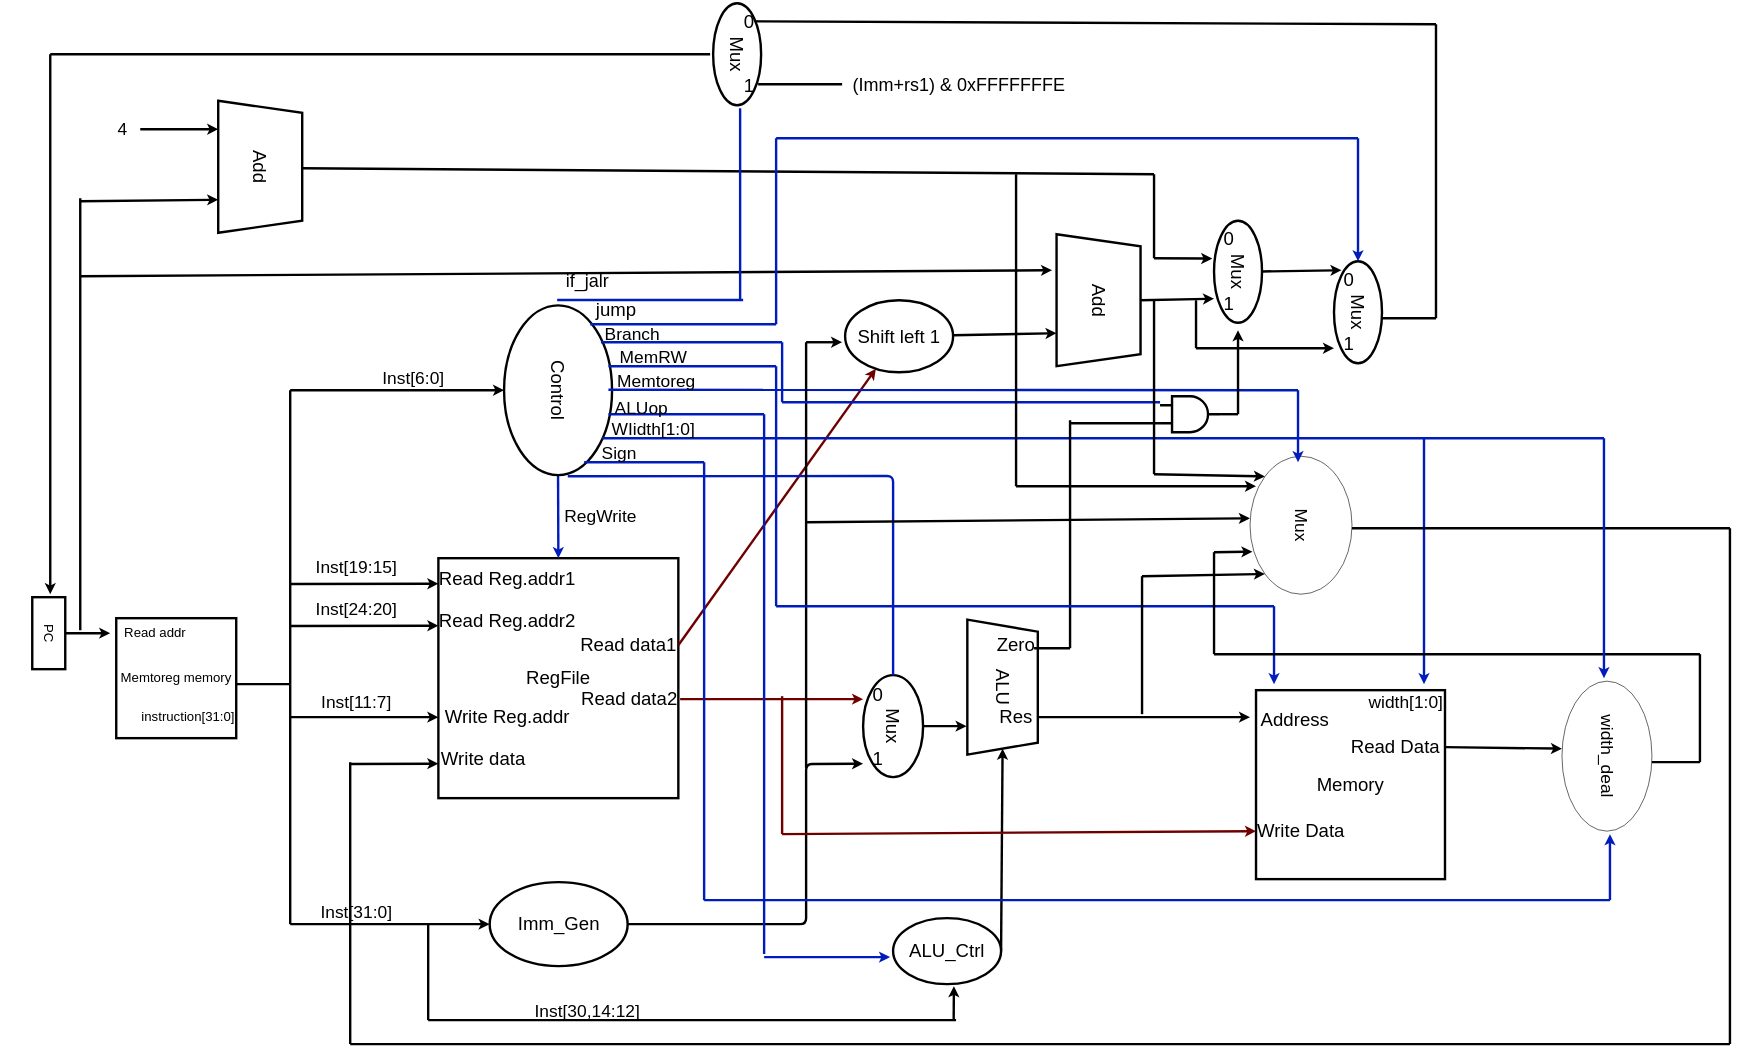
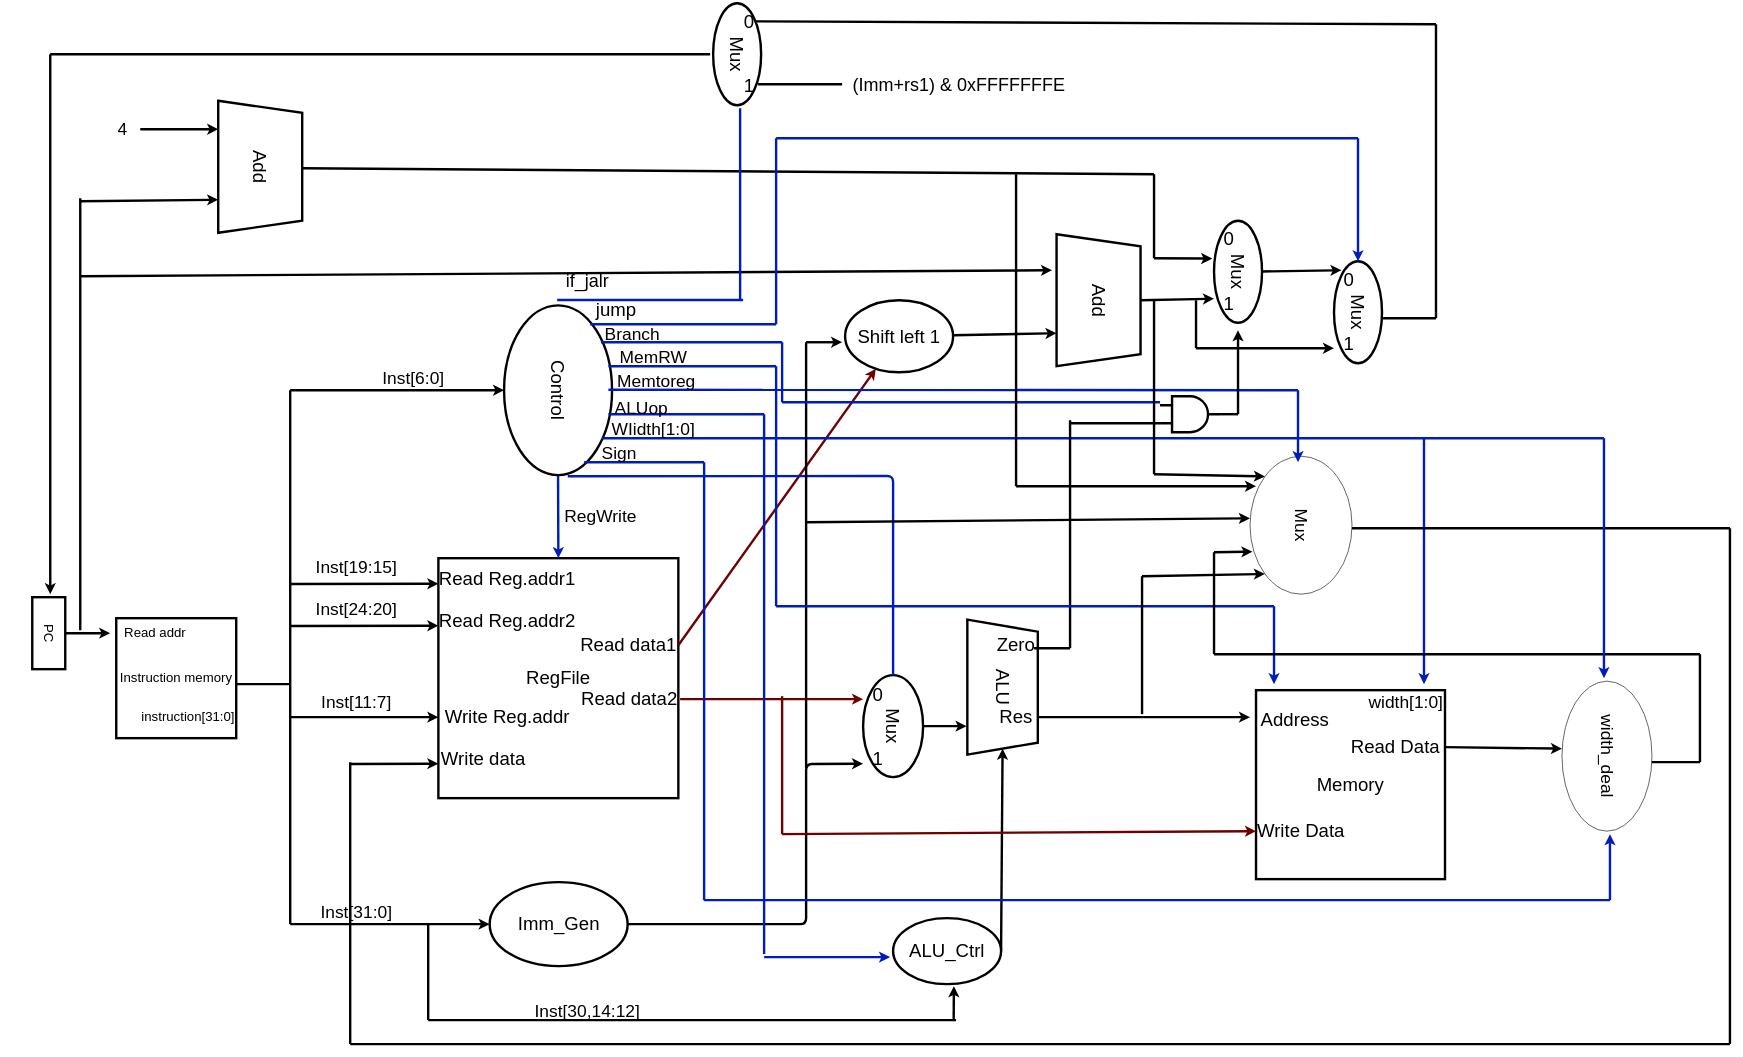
node "Memtoreg memory": label "Memtoreg memory" -> "Instruction memory"
